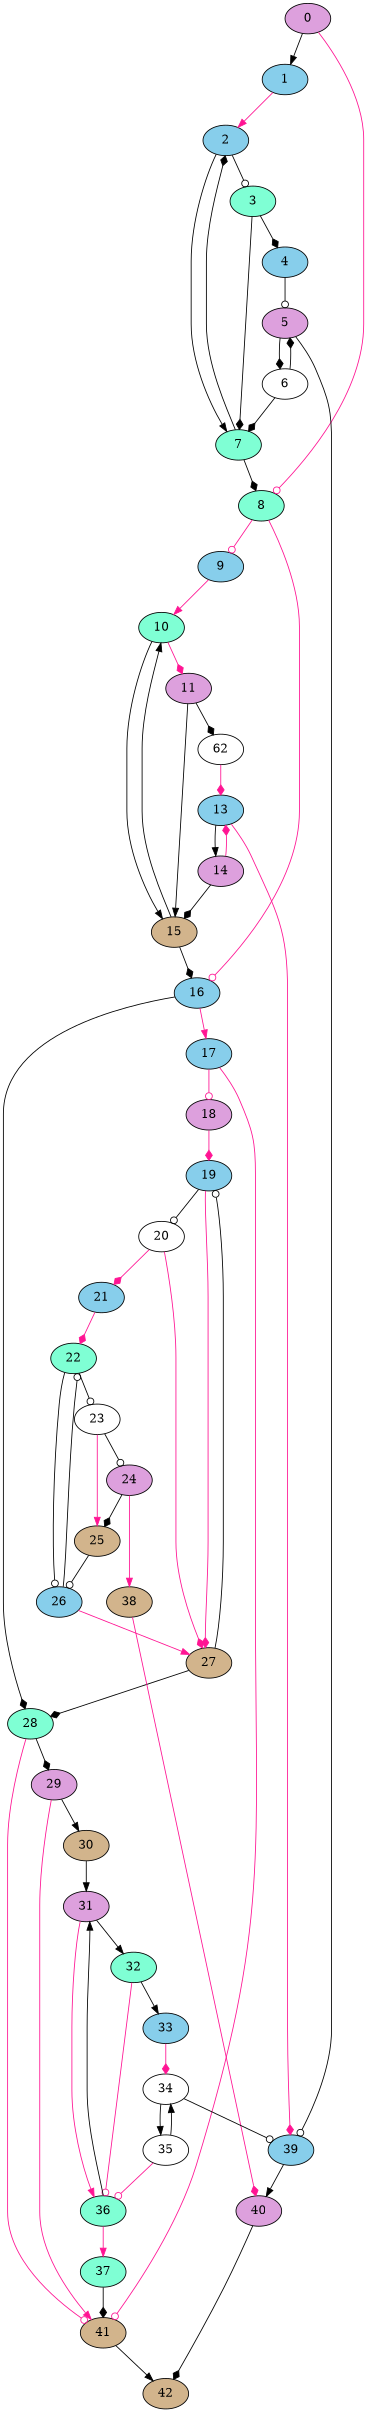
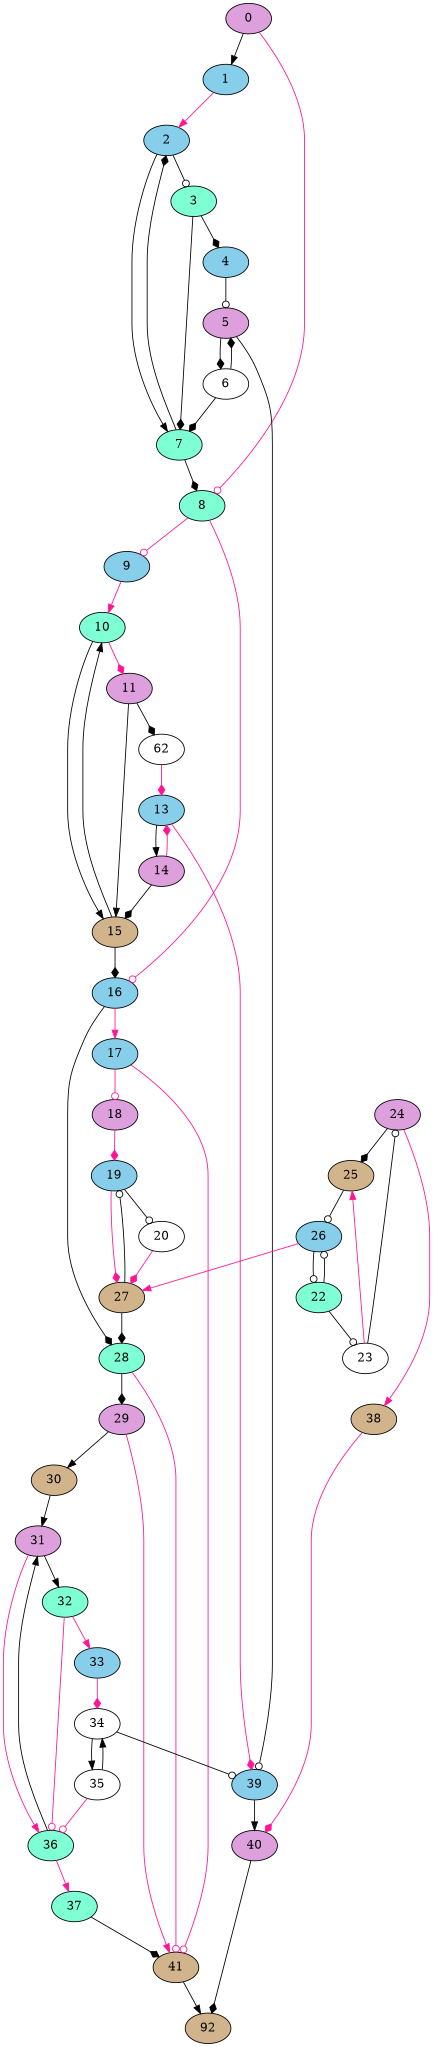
node "21": removed
edge "32" -> "33": color black -> deeppink
node "42": label "42" -> "92"
